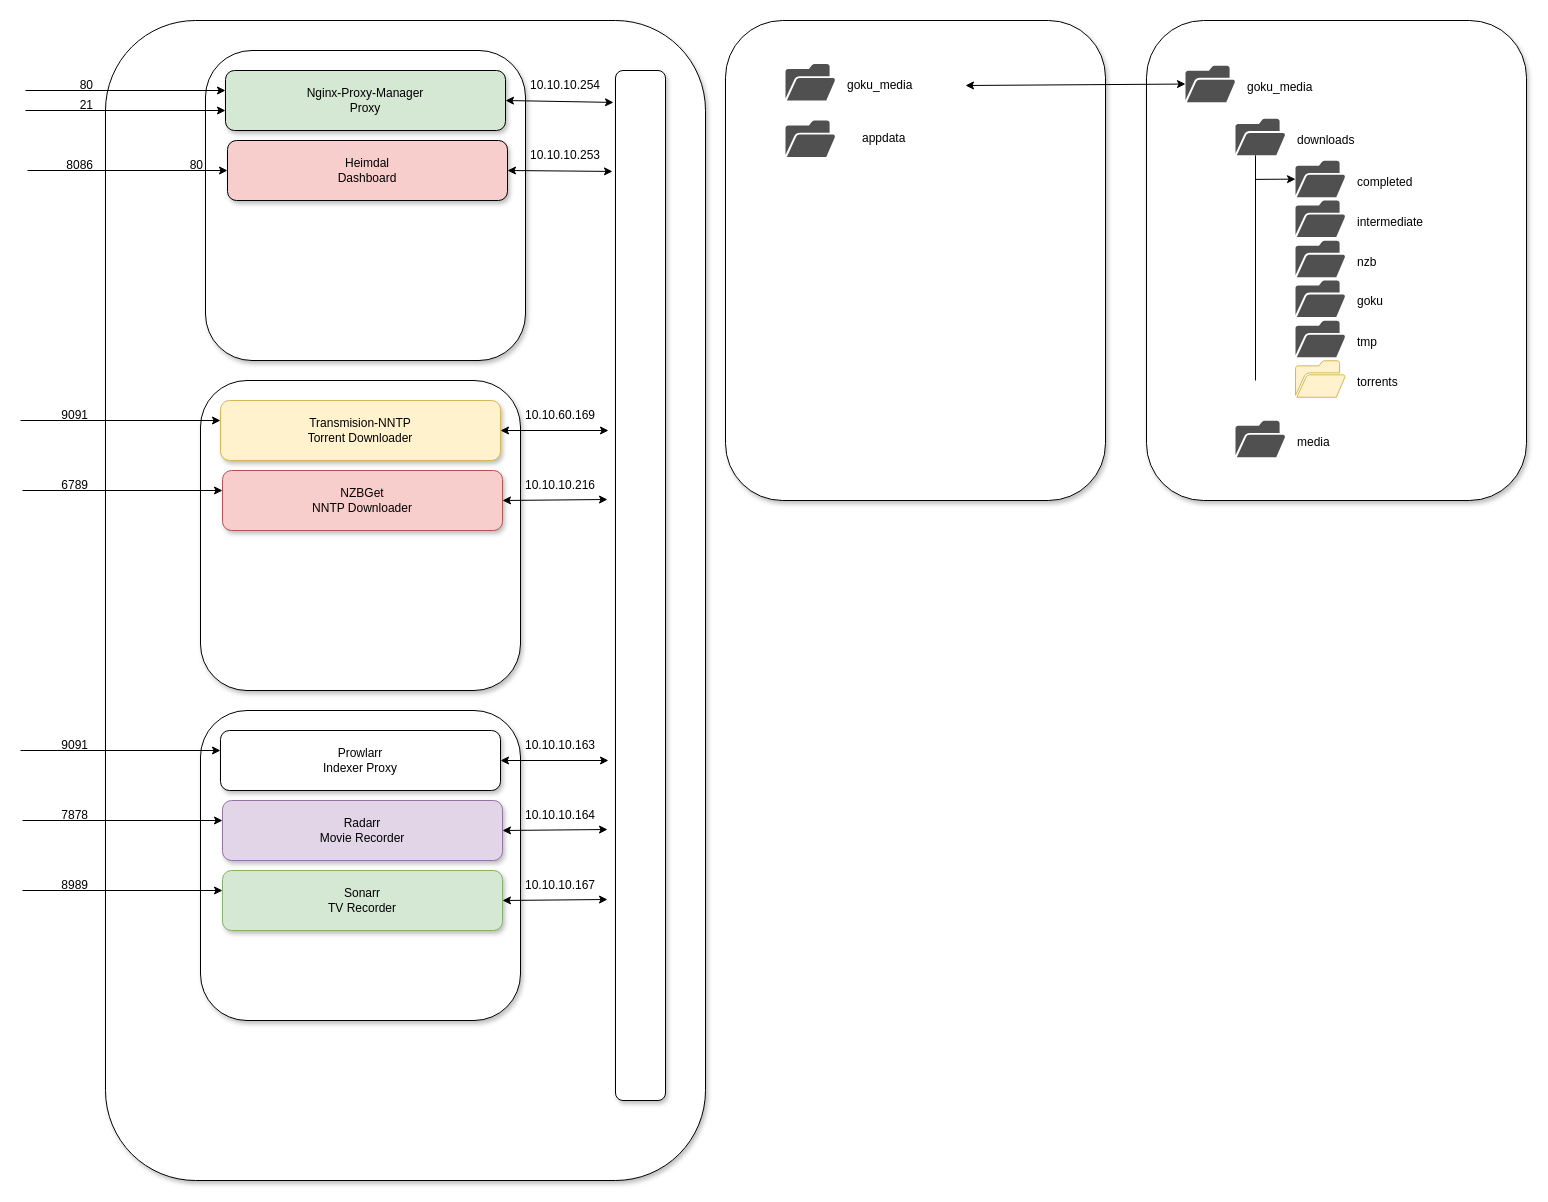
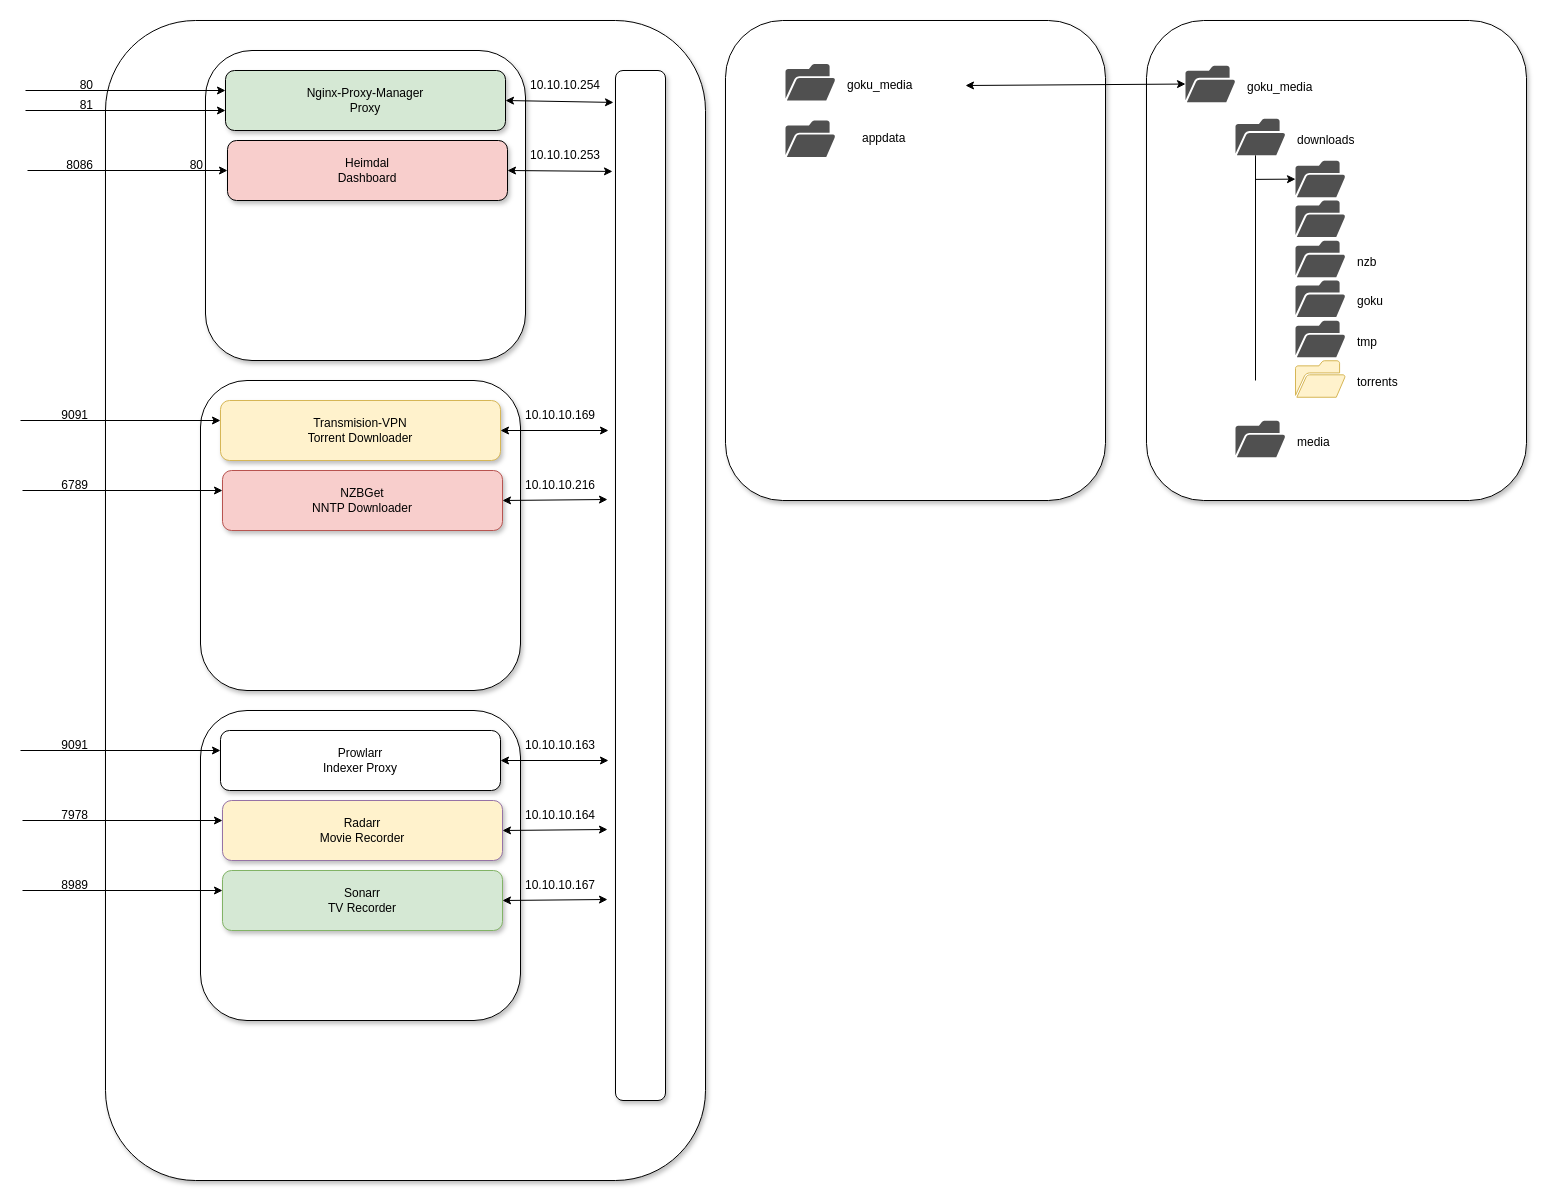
node "21": label "21" -> "81"
node "completed": removed
node "intermediate": removed
node "10.10.60.169": label "10.10.60.169" -> "10.10.10.169"
node "Transmision-NNTP Torrent Downloader": label "Transmision-NNTP Torrent Downloader" -> "Transmision-VPN Torrent Downloader"
node "7878": label "7878" -> "7978"
node "Radarr Movie Recorder": fillcolor #e1d5e7 -> #fff2cc
